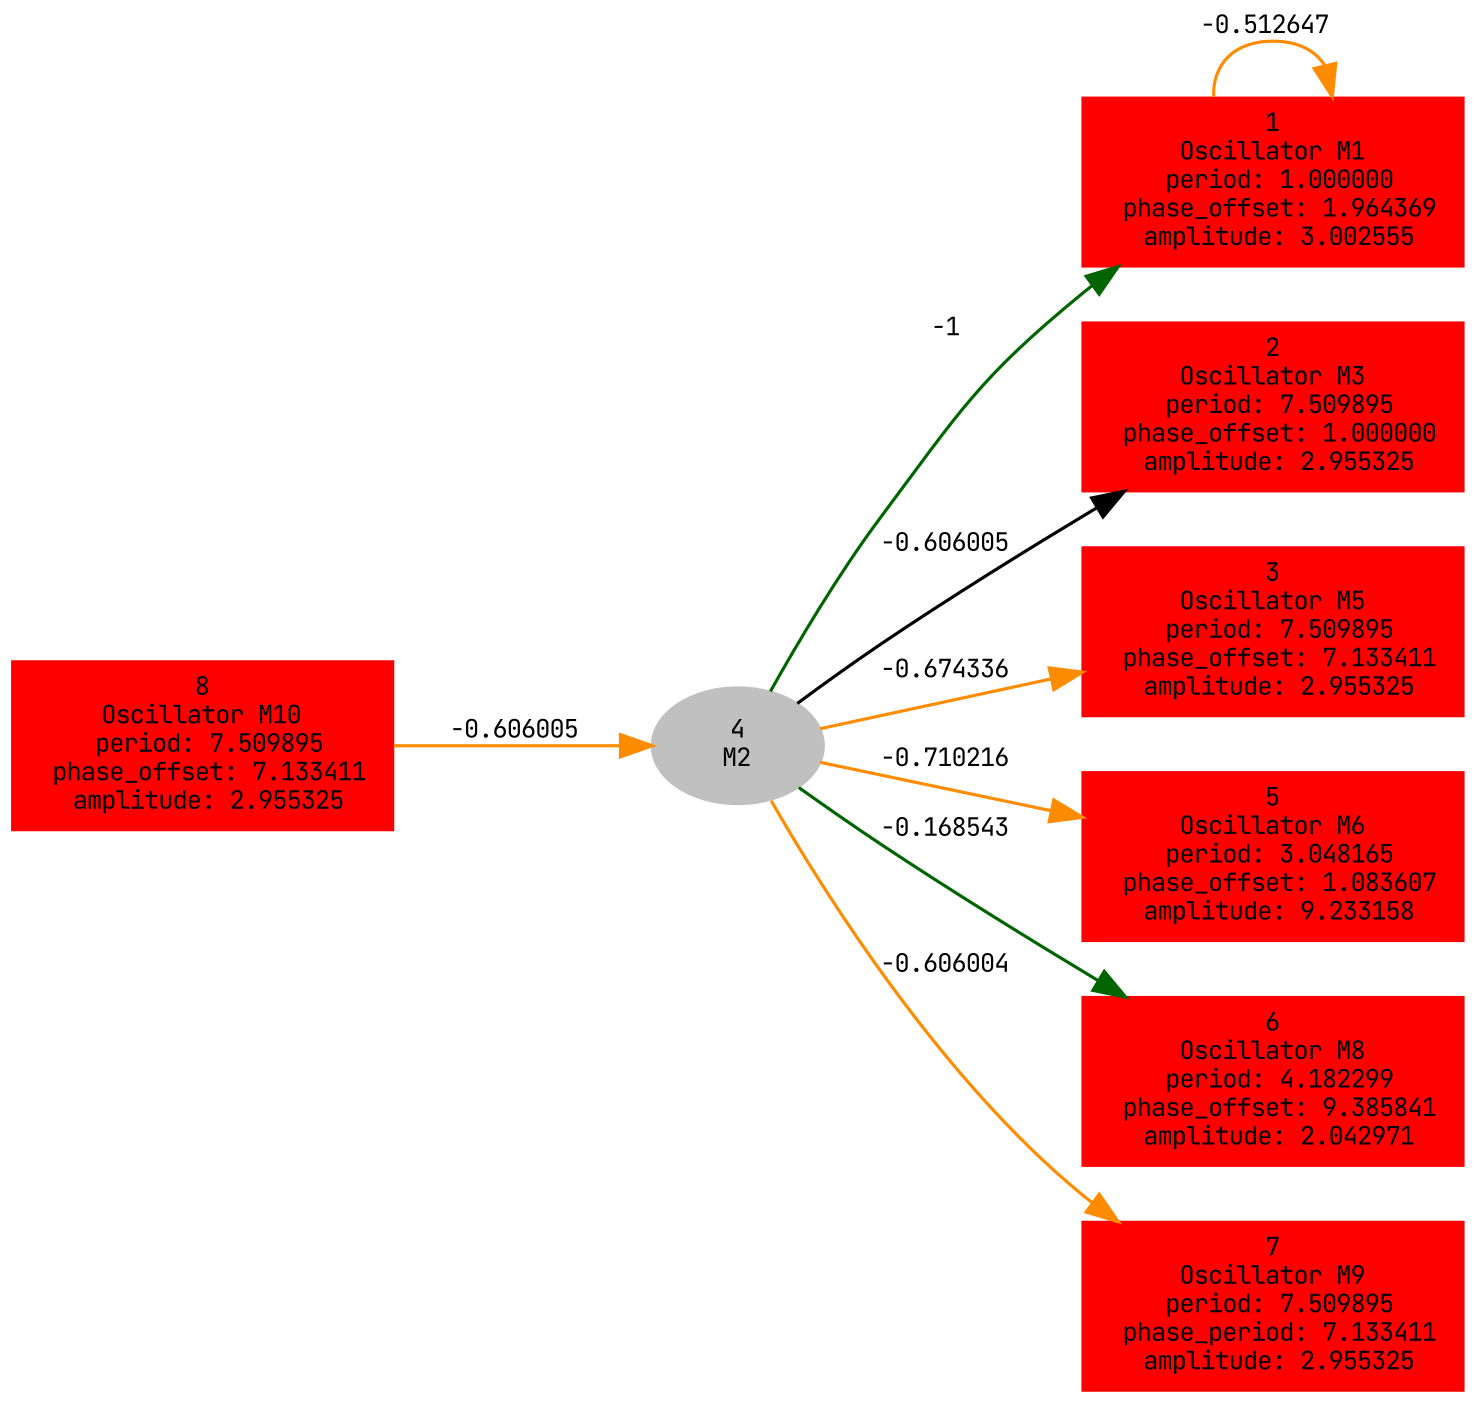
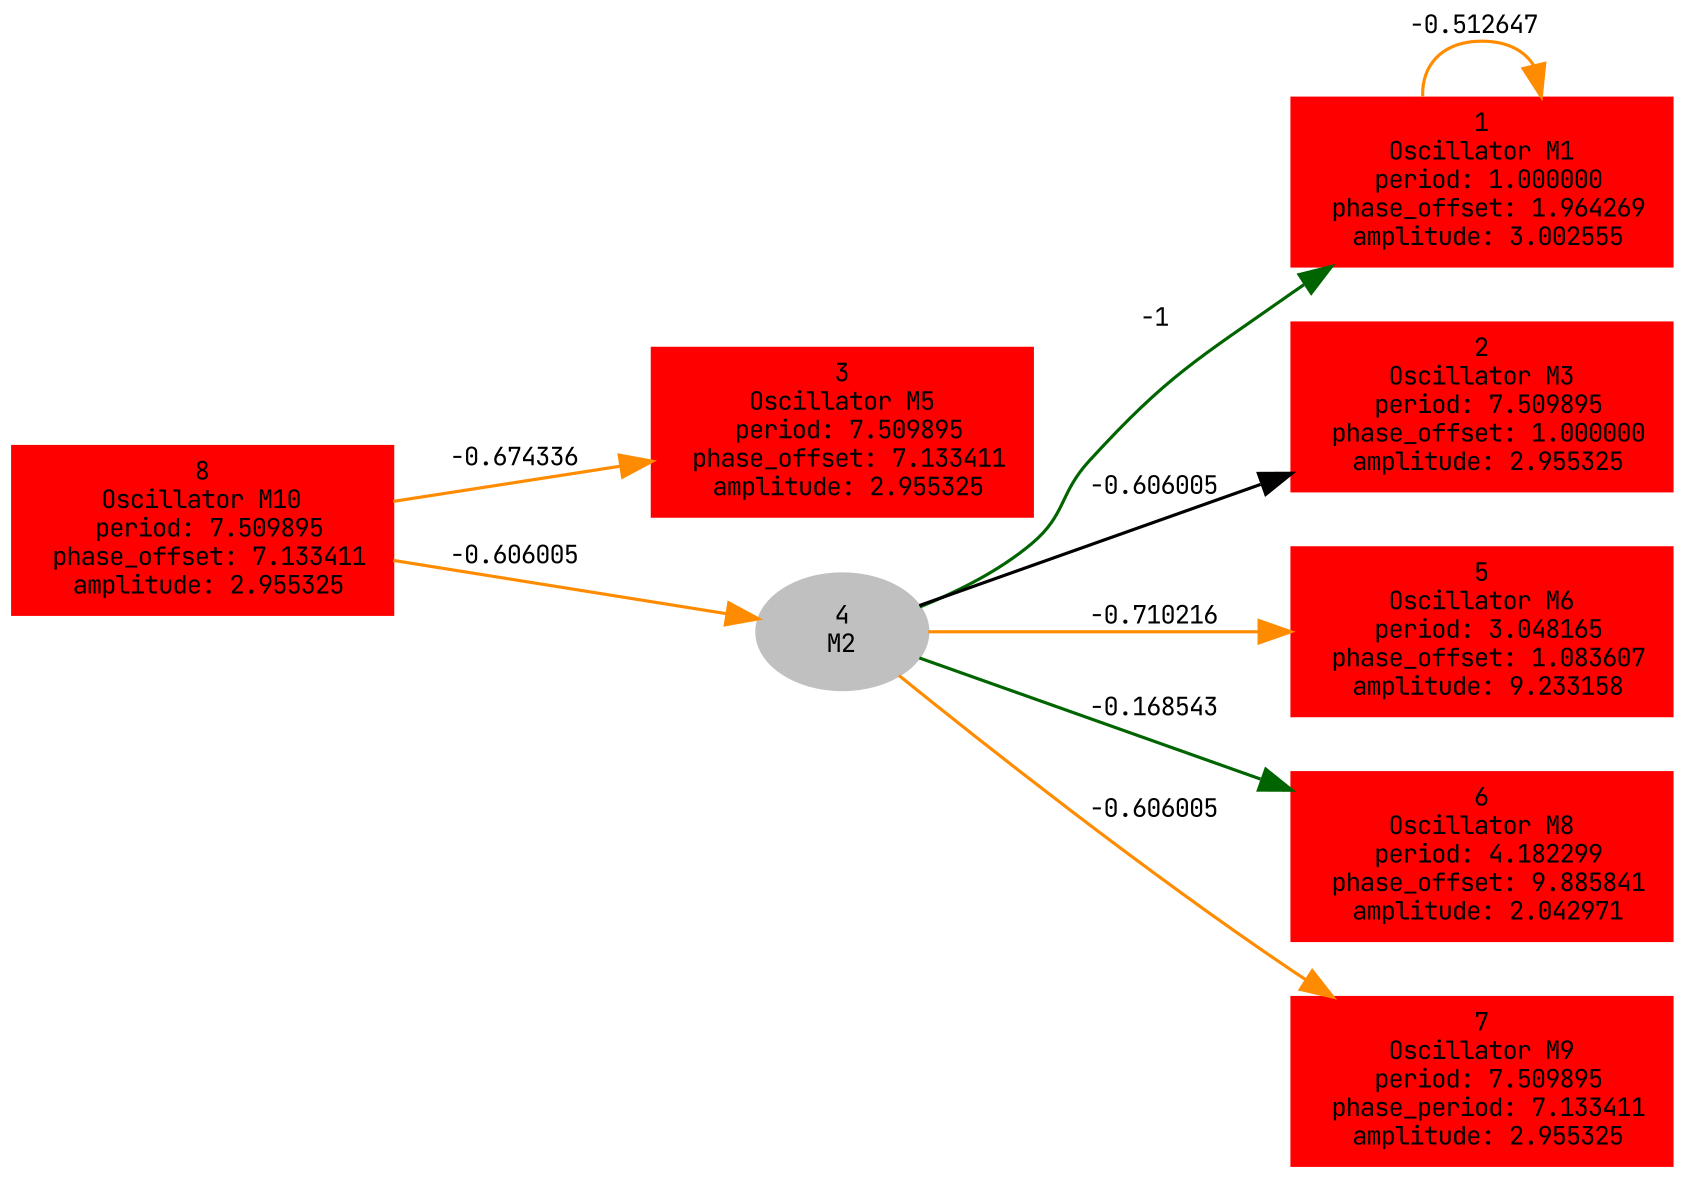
node "1": text "phase_offset: 1.964369" -> "phase_offset: 1.964269"
edge "4" -> "3": now "8" -> "3"
edge "4" -> "7": label "-0.606004 " -> "-0.606005 "
node "6": text "phase_offset: 9.385841" -> "phase_offset: 9.885841"
